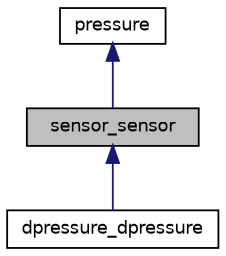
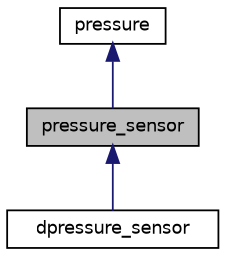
node "sensor_sensor": label "sensor_sensor" -> "pressure_sensor"
node "dpressure_dpressure": label "dpressure_dpressure" -> "dpressure_sensor"
